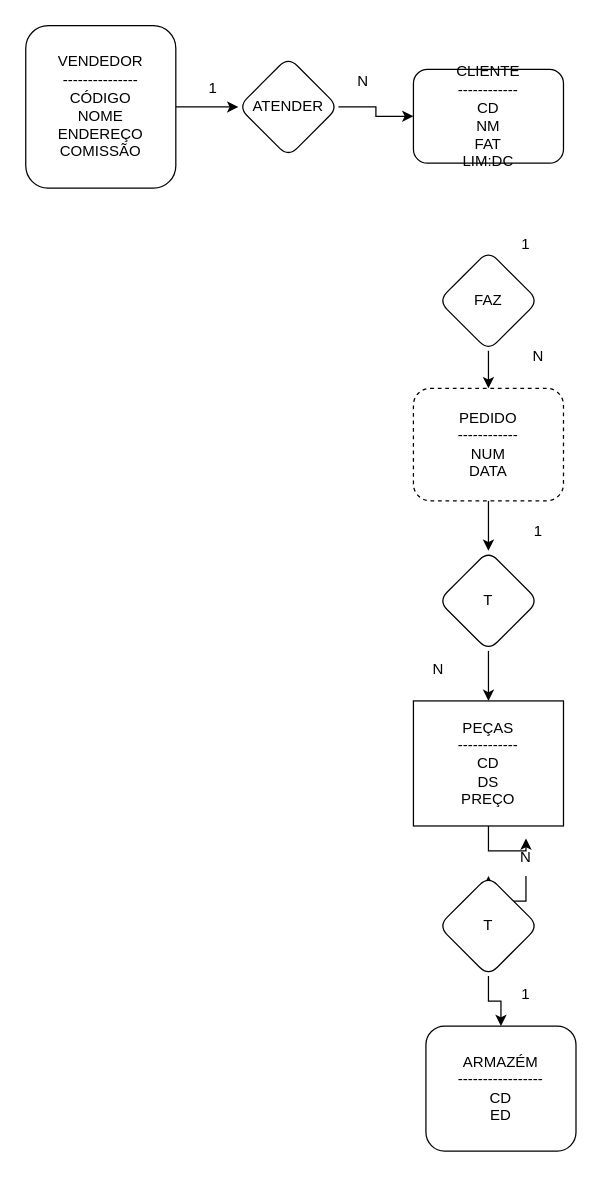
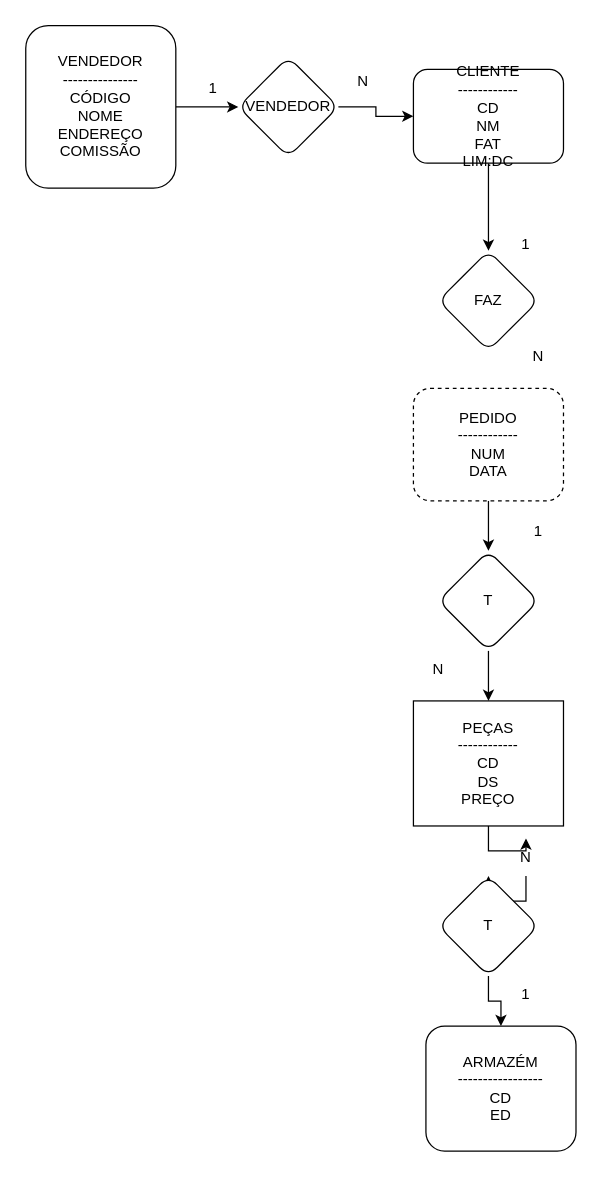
node "ATENDER": label "ATENDER" -> "VENDEDOR"
edge "CLIENTE ------------ CD NM FAT LIM:DC" -> "FAZ": added
edge "FAZ" -> "PEDIDO ------------ NUM DATA": removed
